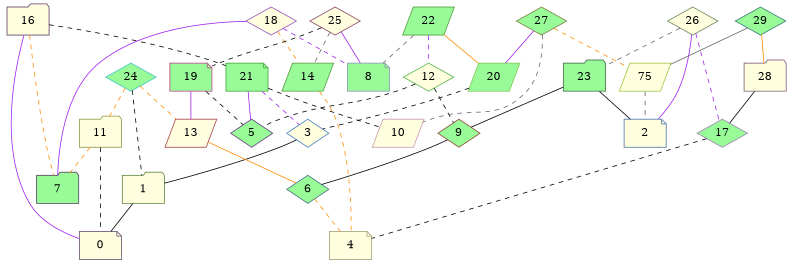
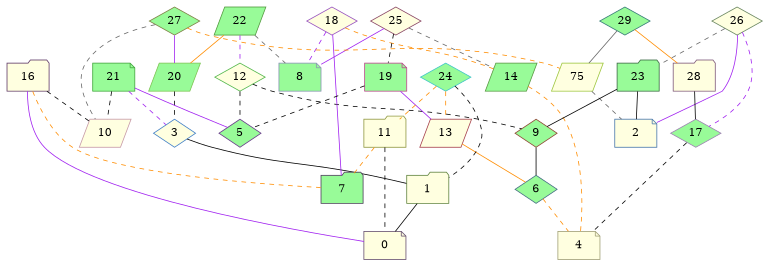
edge "16" -- "21": now "16" -- "10"
